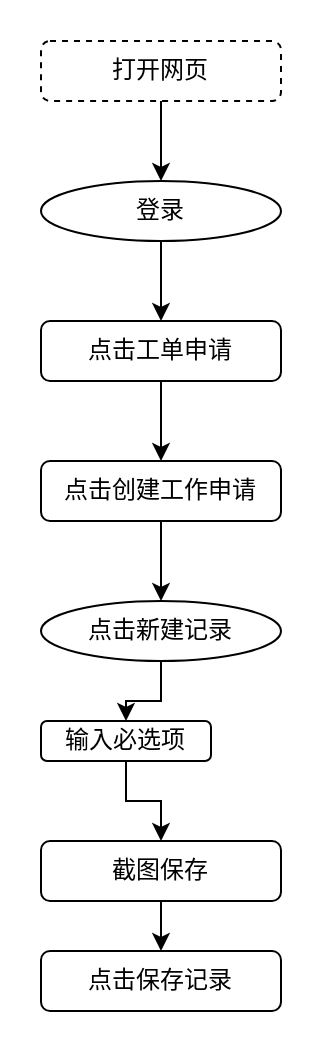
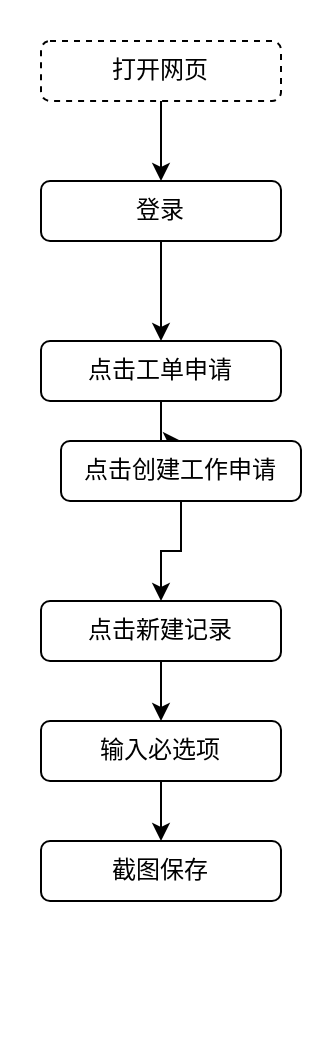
node "登录": shape ellipse -> rounded rectangle
node "点击工单申请": moved (161, 351) -> (161, 371)
node "点击创建工作申请": moved (161, 491) -> (181, 471)
node "点击新建记录": shape ellipse -> rounded rectangle
node "输入必选项": size 170x40 -> 240x60
edge "截图保存" -> "点击保存记录": removed
node "点击保存记录": removed
